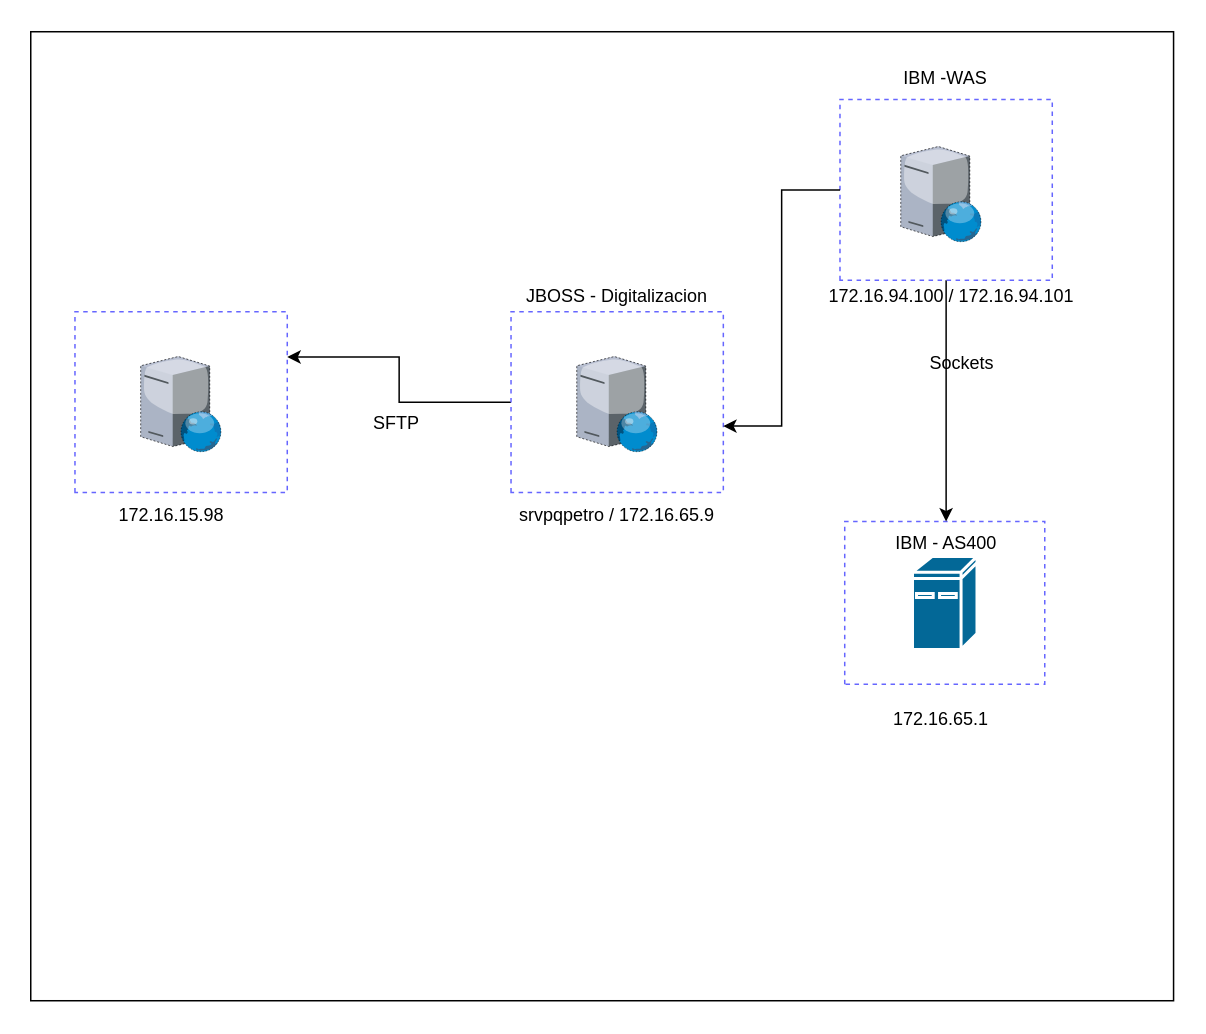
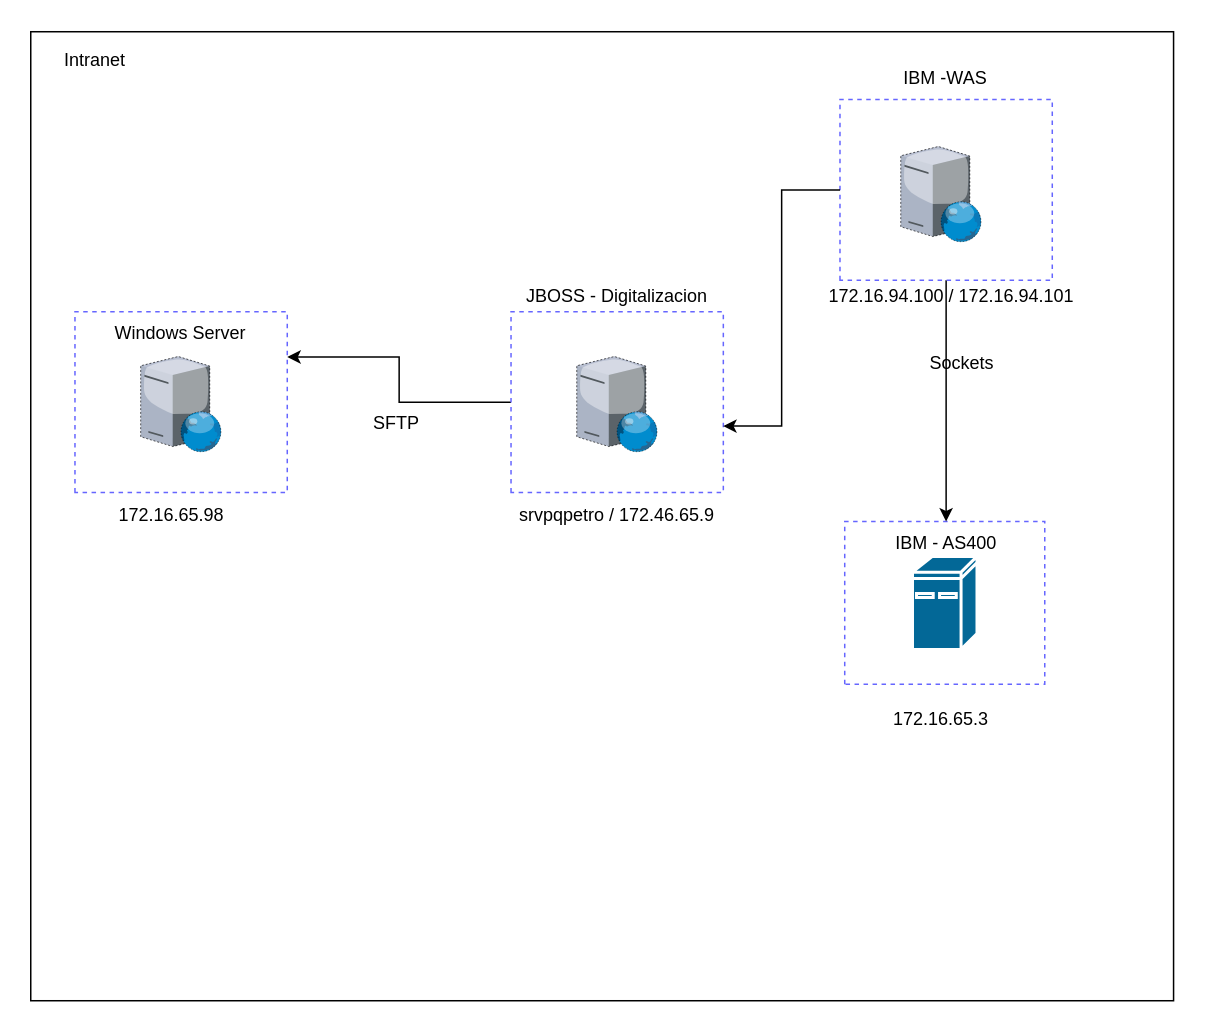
node "Intranet": added
node "Windows Server": added
node "172.16.15.98": label "172.16.15.98" -> "172.16.65.98"
node "srvpqpetro / 172.16.65.9": label "srvpqpetro / 172.16.65.9" -> "srvpqpetro / 172.46.65.9"
node "172.16.65.1": label "172.16.65.1" -> "172.16.65.3"
